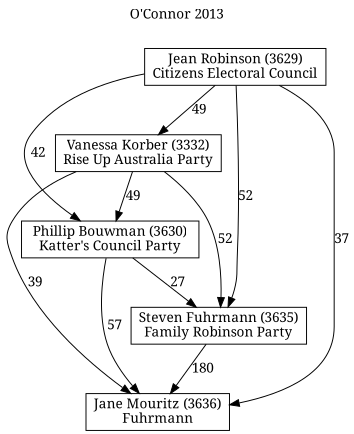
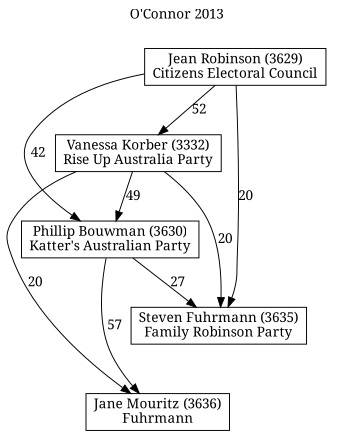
edge "Jean Robinson (3629) Citizens Electoral Council" -> "Vanessa Korber (3332) Rise Up Australia Party": label "49" -> "52"
edge "Jean Robinson (3629) Citizens Electoral Council" -> "Steven Fuhrmann (3635) Family Robinson Party": label "52" -> "20"
node "Phillip Bouwman (3630) Katter's Council Party": label "Phillip Bouwman (3630) Katter's Council Party" -> "Phillip Bouwman (3630) Katter's Australian Party"
edge "Vanessa Korber (3332) Rise Up Australia Party" -> "Steven Fuhrmann (3635) Family Robinson Party": label "52" -> "20"
edge "Jean Robinson (3629) Citizens Electoral Council" -> "Jane Mouritz (3636) Fuhrmann": removed, label "37"
edge "Vanessa Korber (3332) Rise Up Australia Party" -> "Jane Mouritz (3636) Fuhrmann": label "39" -> "20"
edge "Steven Fuhrmann (3635) Family Robinson Party" -> "Jane Mouritz (3636) Fuhrmann": removed, label "180"
